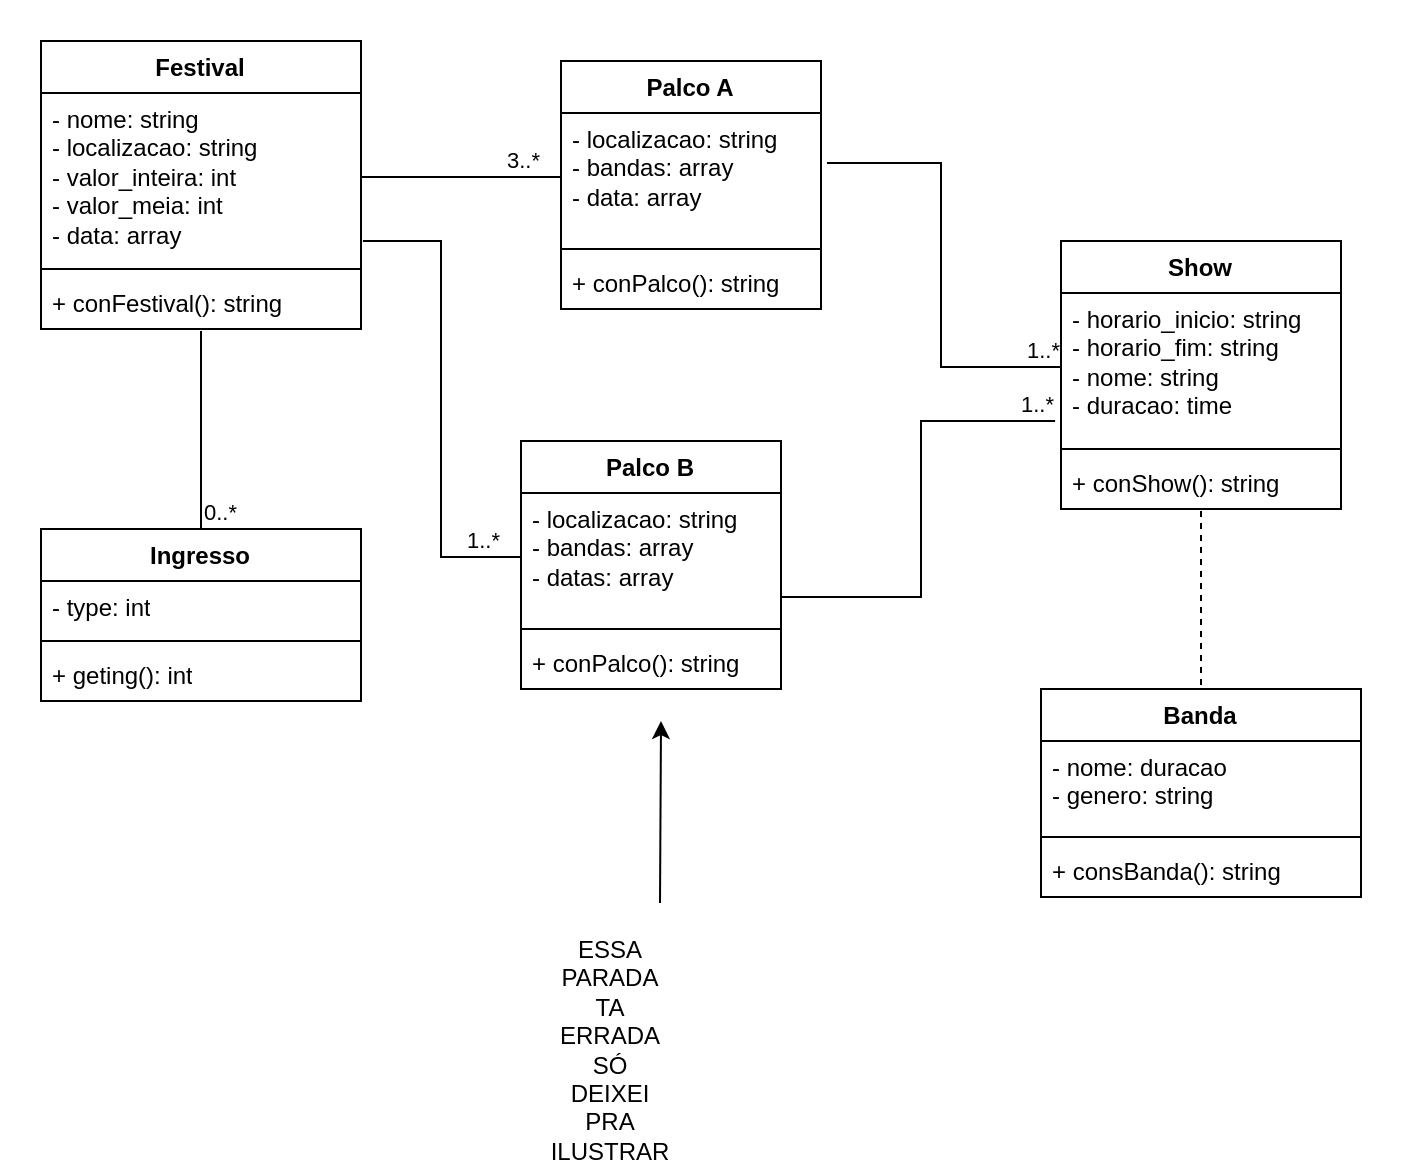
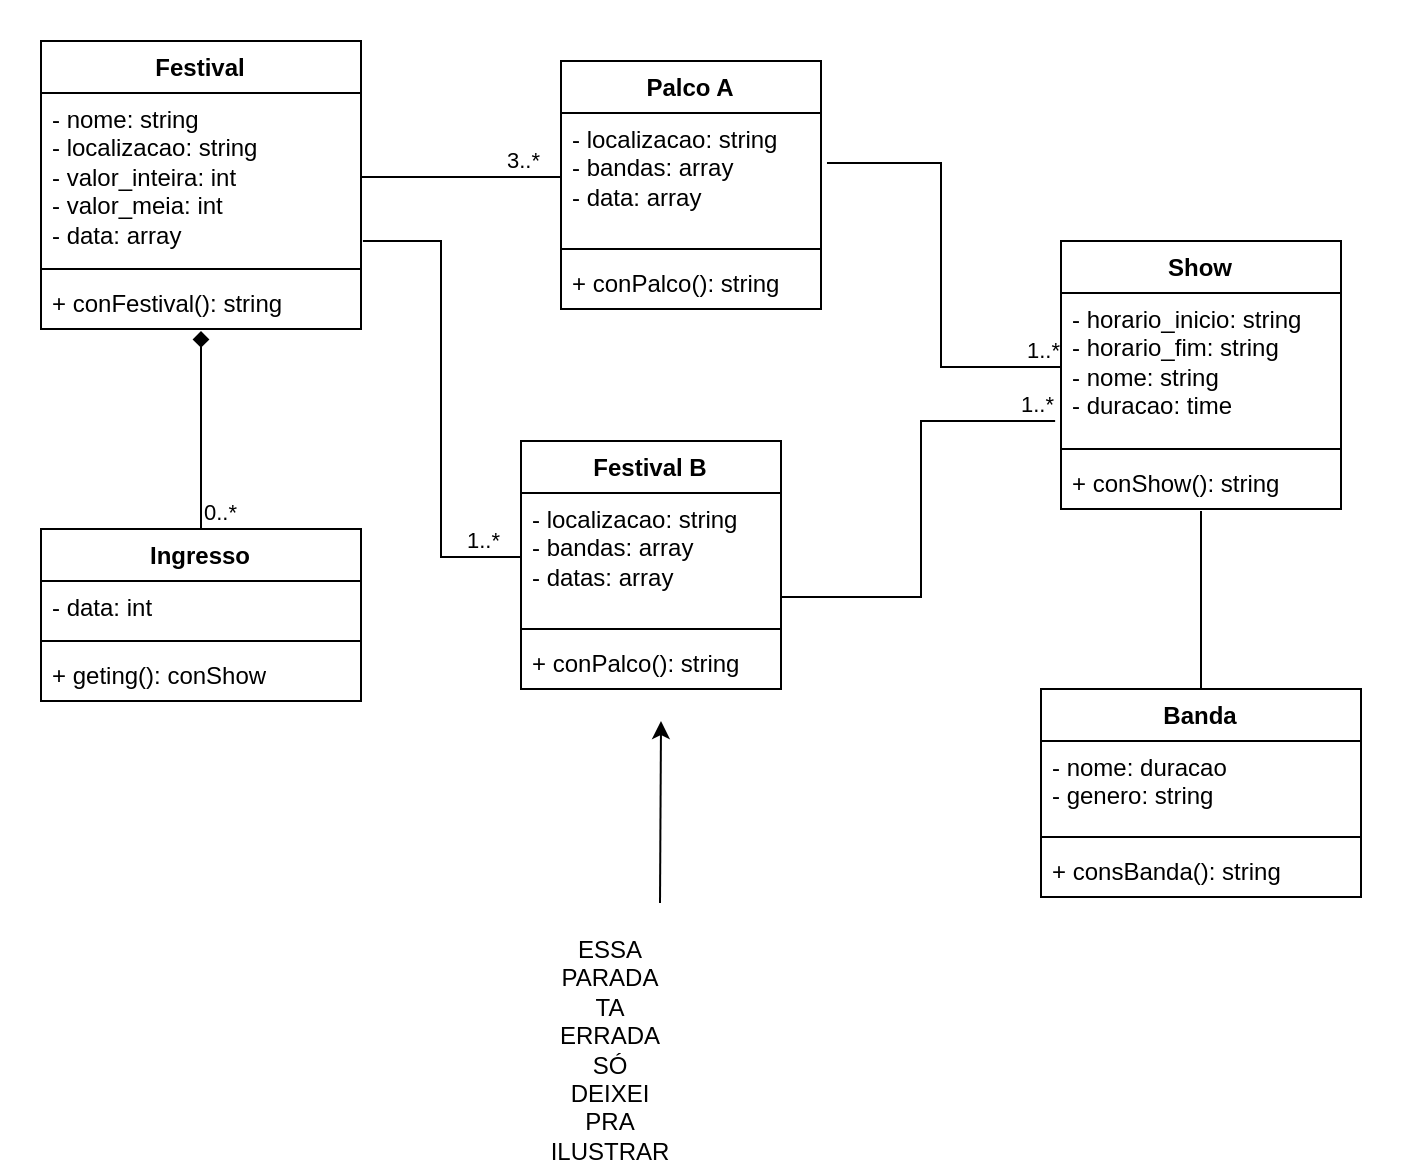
edge "+ conFestival(): string" -- "Ingresso": arrowhead none -> diamond
node "Palco B": label "Palco B" -> "Festival B"
edge "+ conShow(): string" -- "Banda": style dashed -> solid
node "- type: int": label "- type: int" -> "- data: int"
node "+ geting(): int": label "+ geting(): int" -> "+ geting(): conShow"
